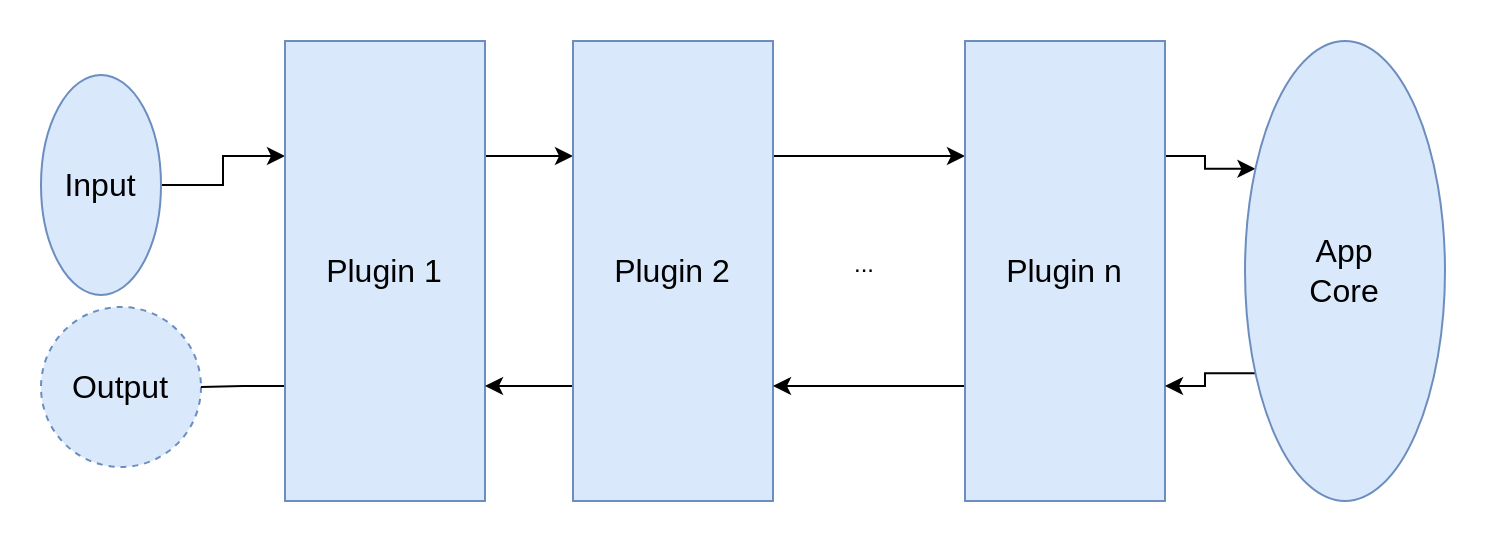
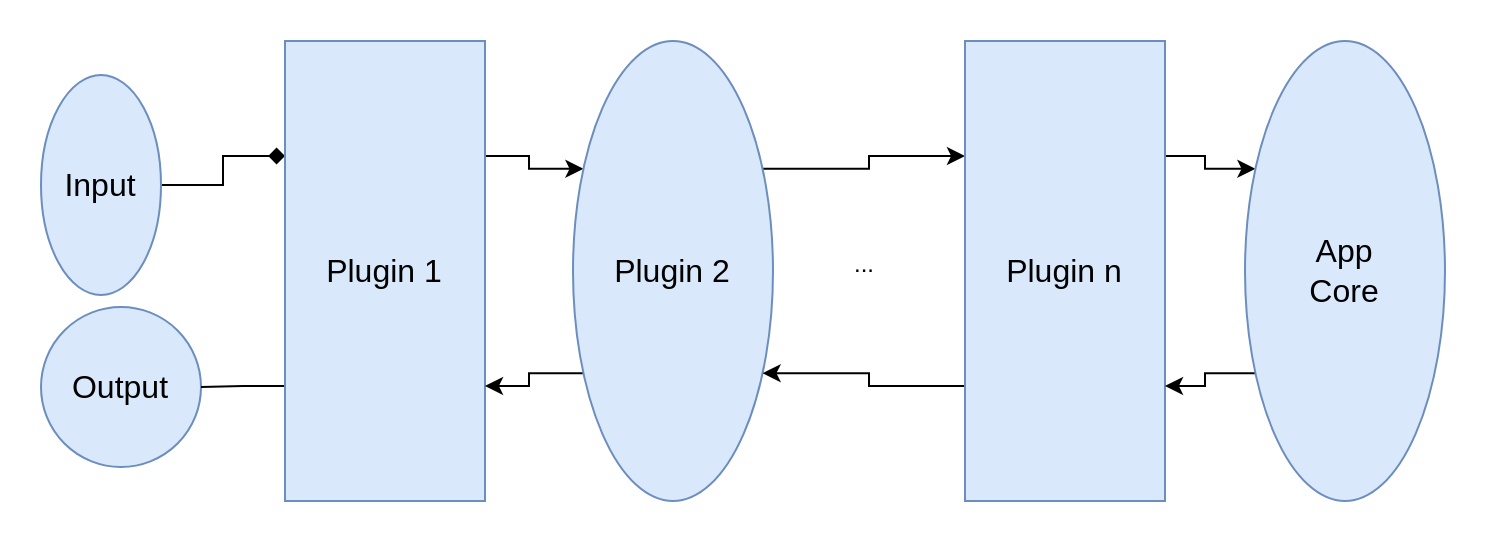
edge "Input" -> "Plugin 1": arrowhead classic -> diamond
node "Plugin 2": shape rectangle -> ellipse
node "Output": style dashed -> solid
